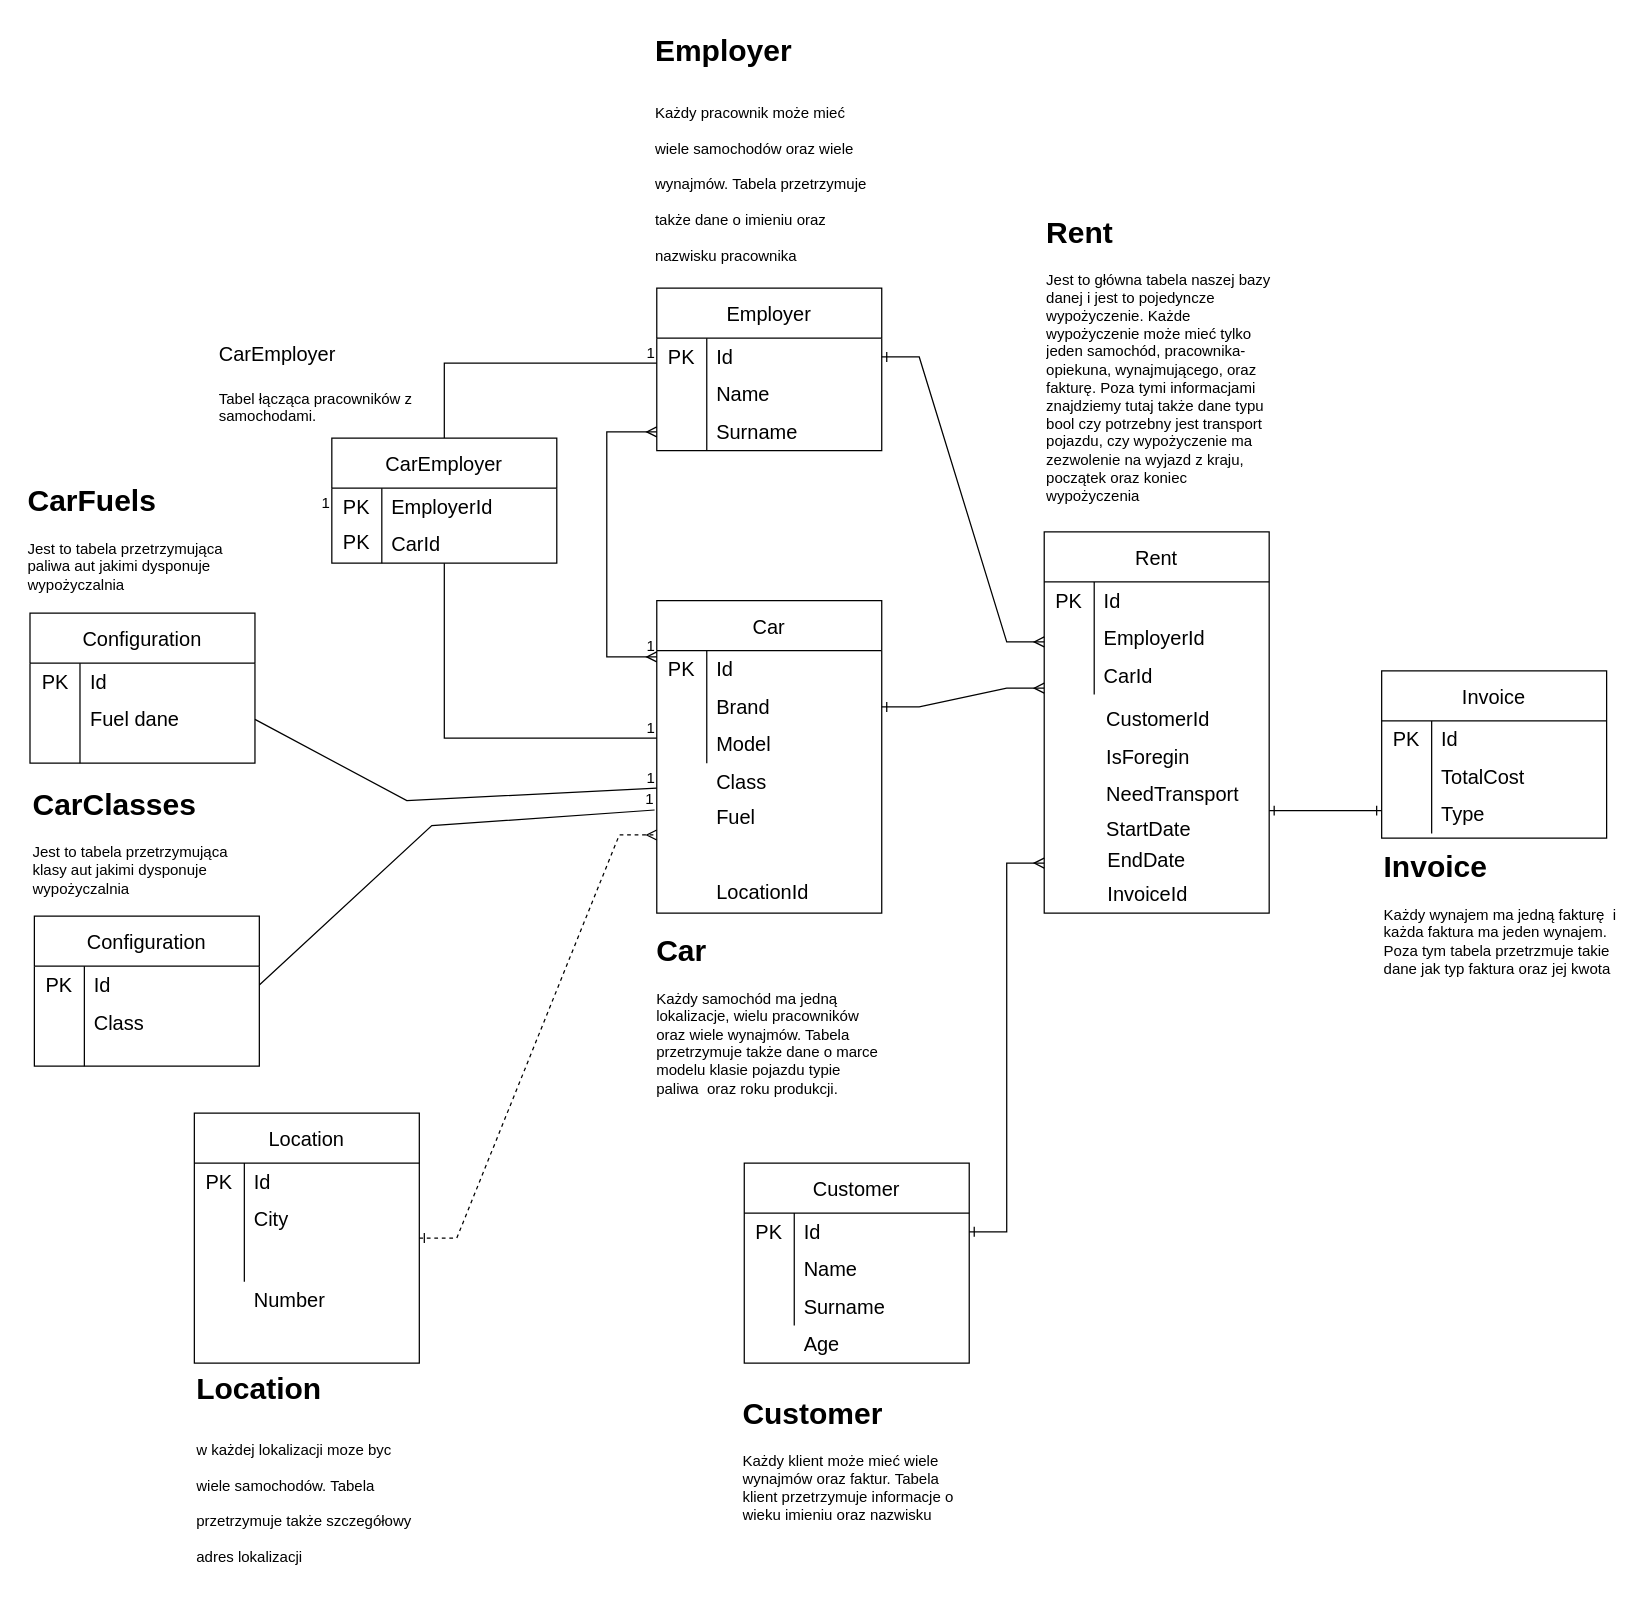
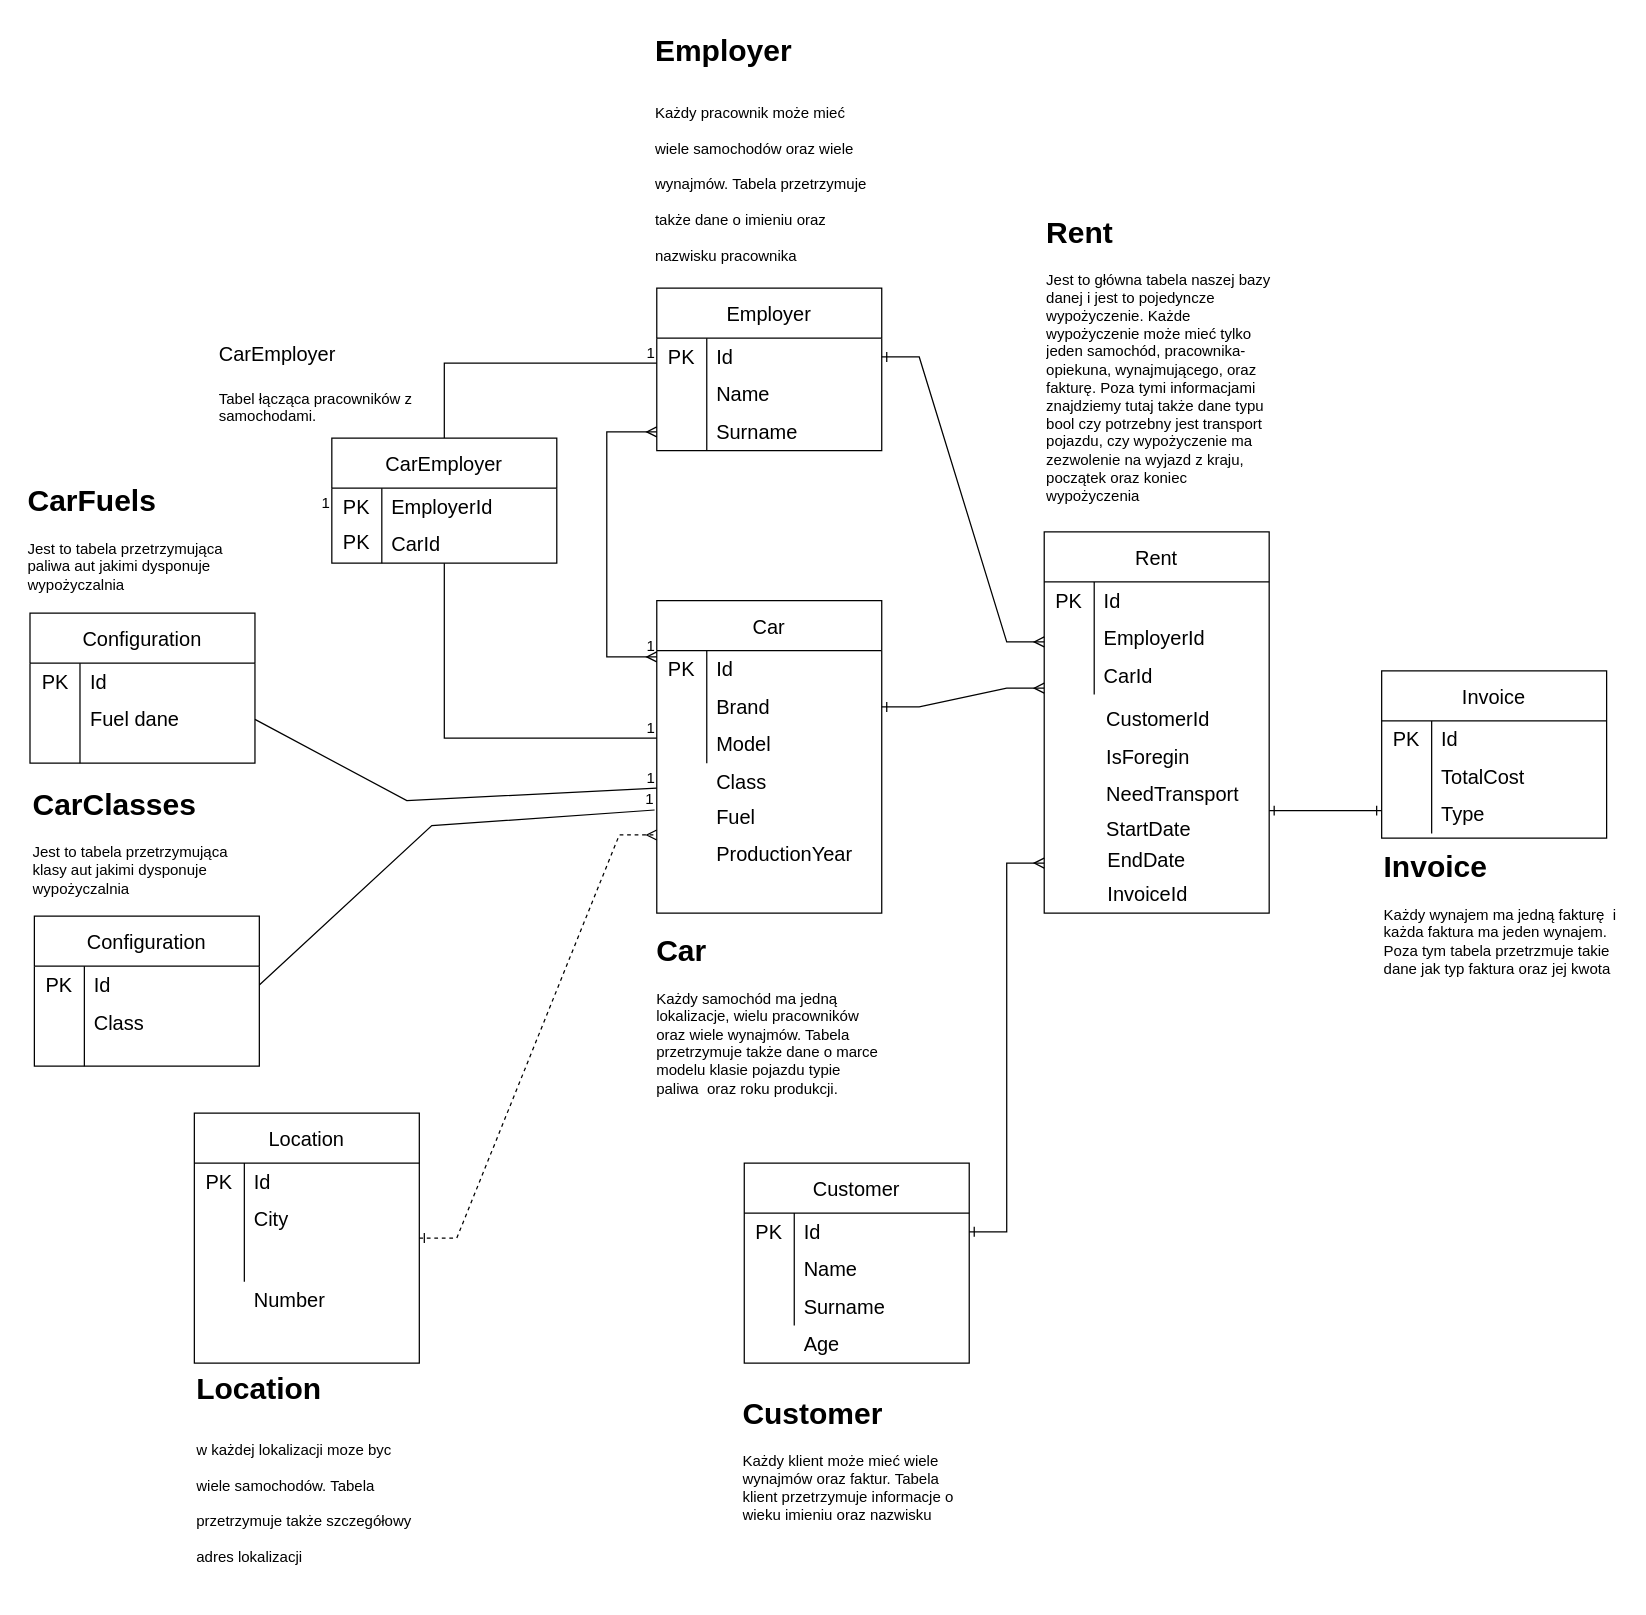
node "ProductionYear": added
node "LocationId": removed
